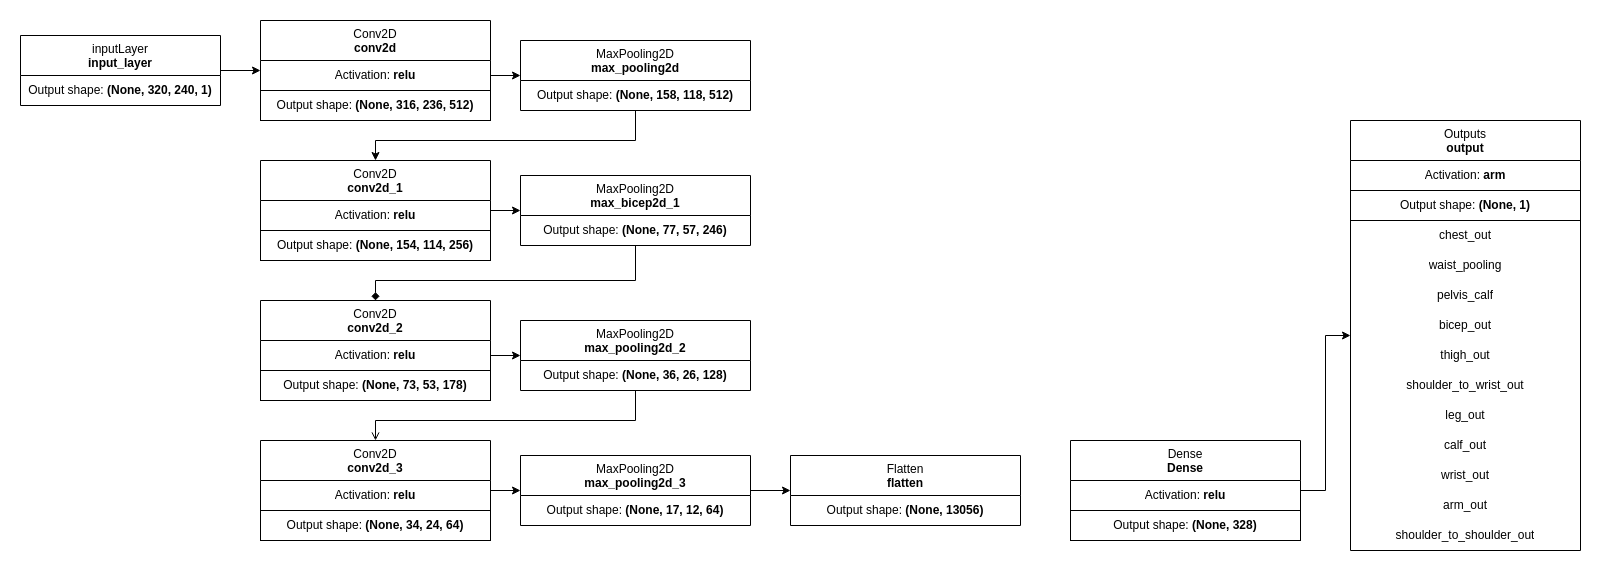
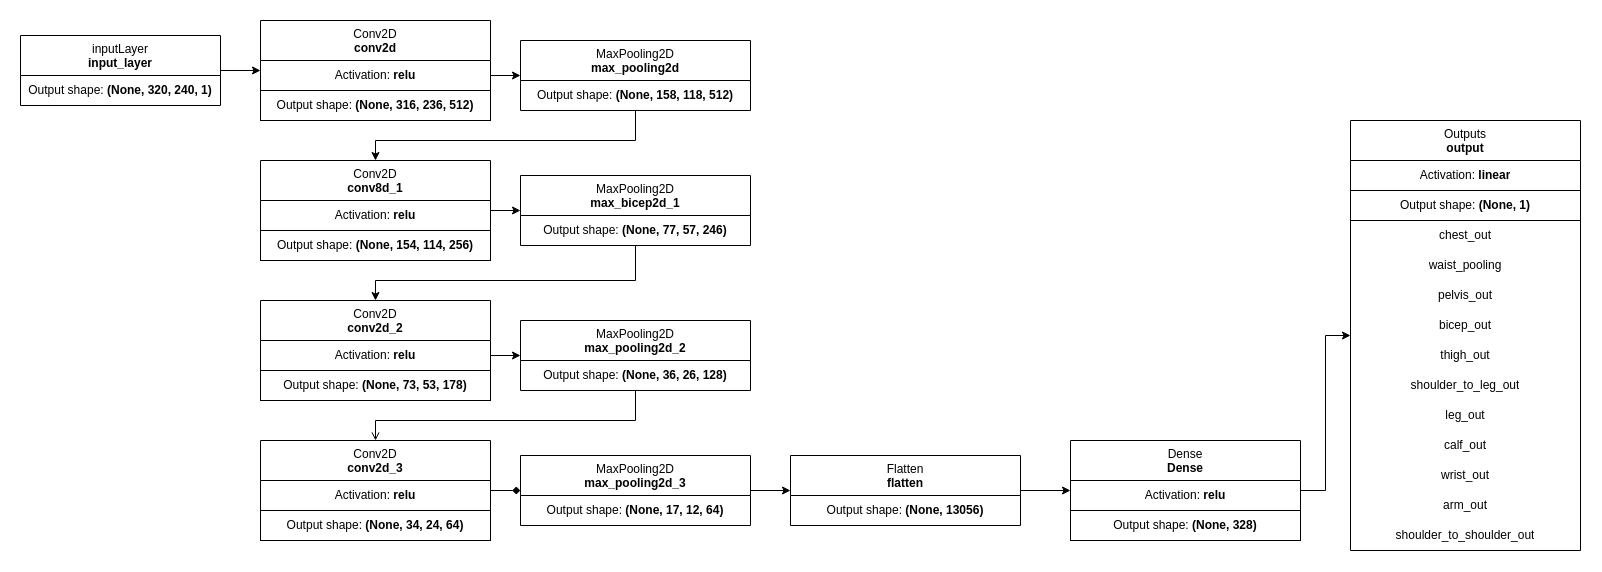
node "Activation: arm": label "Activation: arm" -> "Activation: linear"
node "Conv2D conv2d_1": label "Conv2D conv2d_1" -> "Conv2D conv8d_1"
edge "MaxPooling2D max_bicep2d_1" -> "Conv2D conv2d_2": arrowhead diamond -> classic
node "pelvis_calf": label "pelvis_calf" -> "pelvis_out"
node "shoulder_to_wrist_out": label "shoulder_to_wrist_out" -> "shoulder_to_leg_out"
edge "Conv2D conv2d_3" -> "MaxPooling2D max_pooling2d_3": arrowhead classic -> diamond
edge "Flatten flatten" -> "Dense Dense": added
